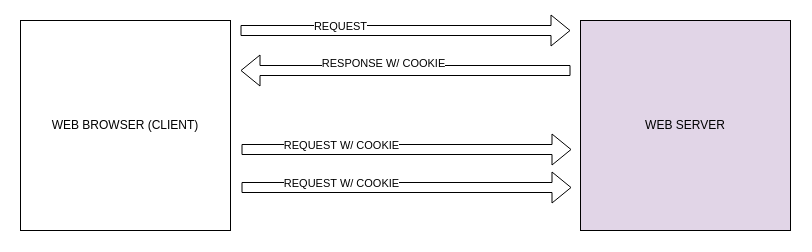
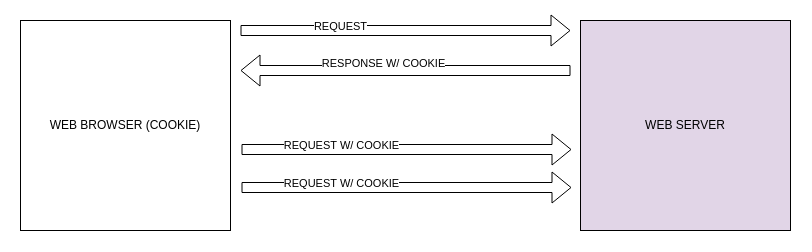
node "WEB BROWSER (CLIENT)": label "WEB BROWSER (CLIENT)" -> "WEB BROWSER (COOKIE)"
